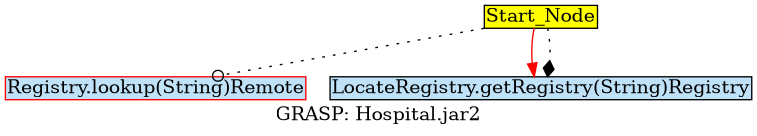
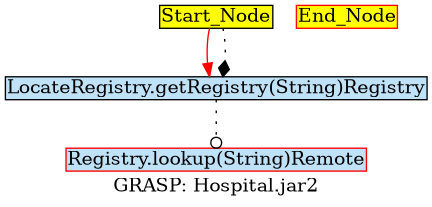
node "End_Node": added
edge "Start_Node" -> "Registry.lookup(String)Remote": now "LocateRegistry.getRegistry(String)Registry" -> "Registry.lookup(String)Remote"
